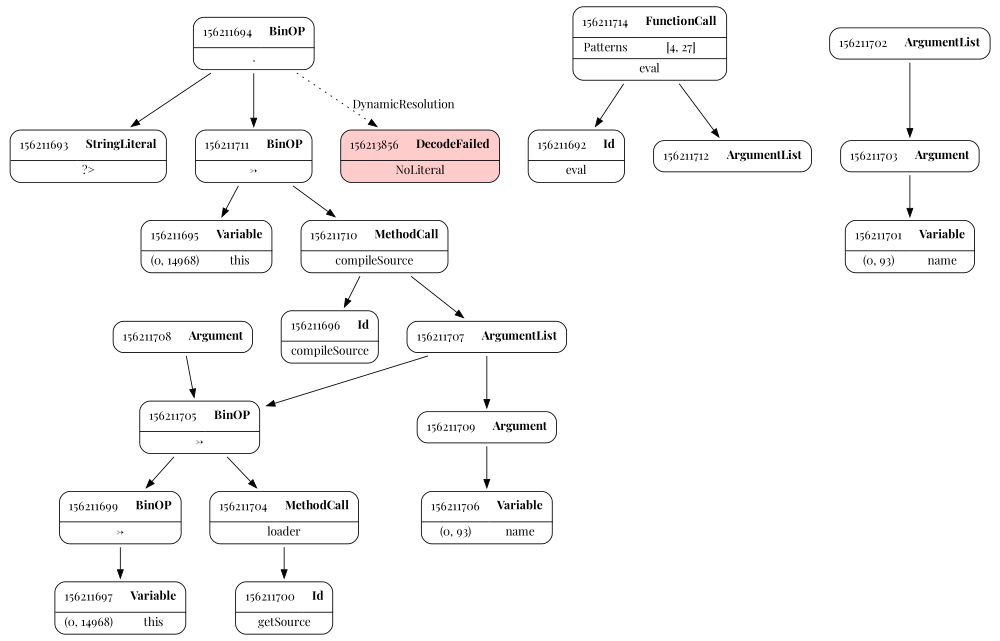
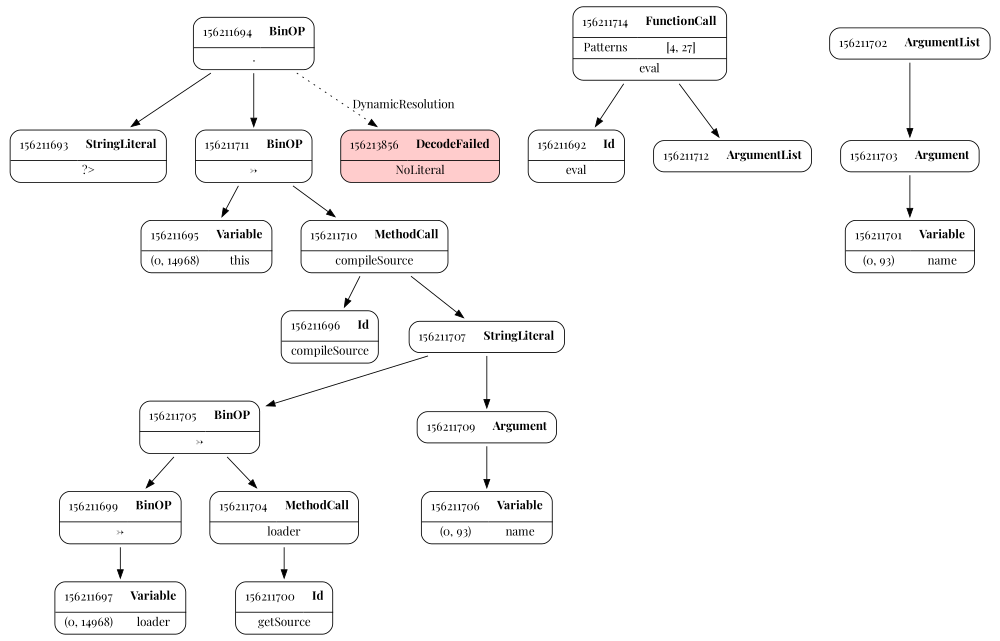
node "156211707": text "ArgumentList" -> "StringLiteral"
node "156211708": removed
node "156211697": text "this" -> "loader"
